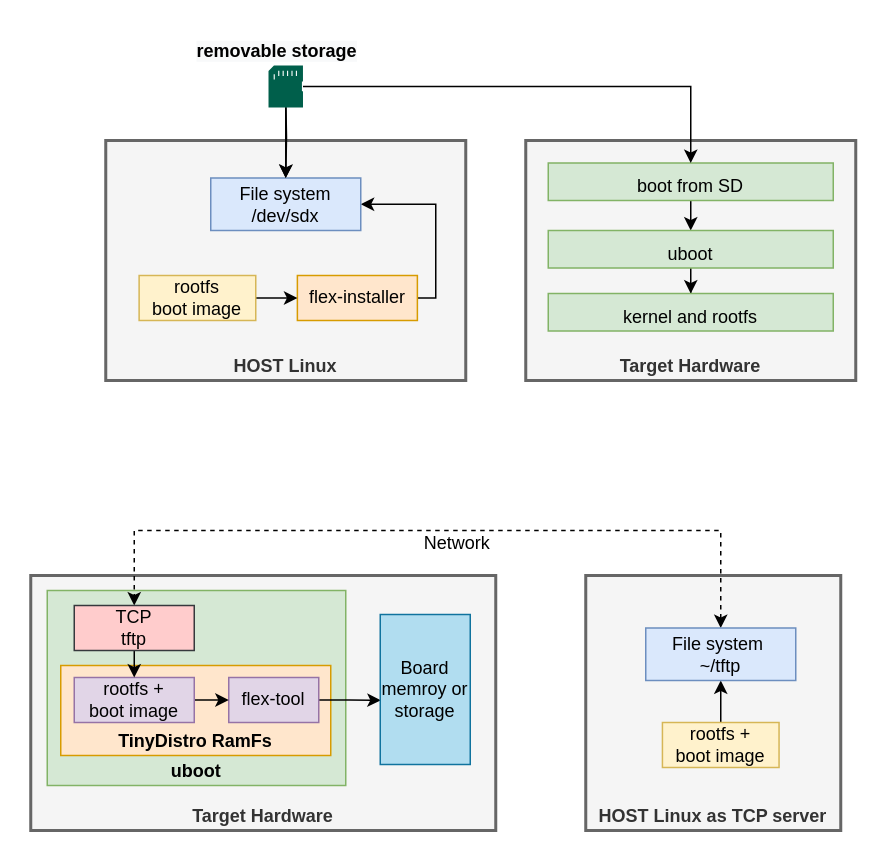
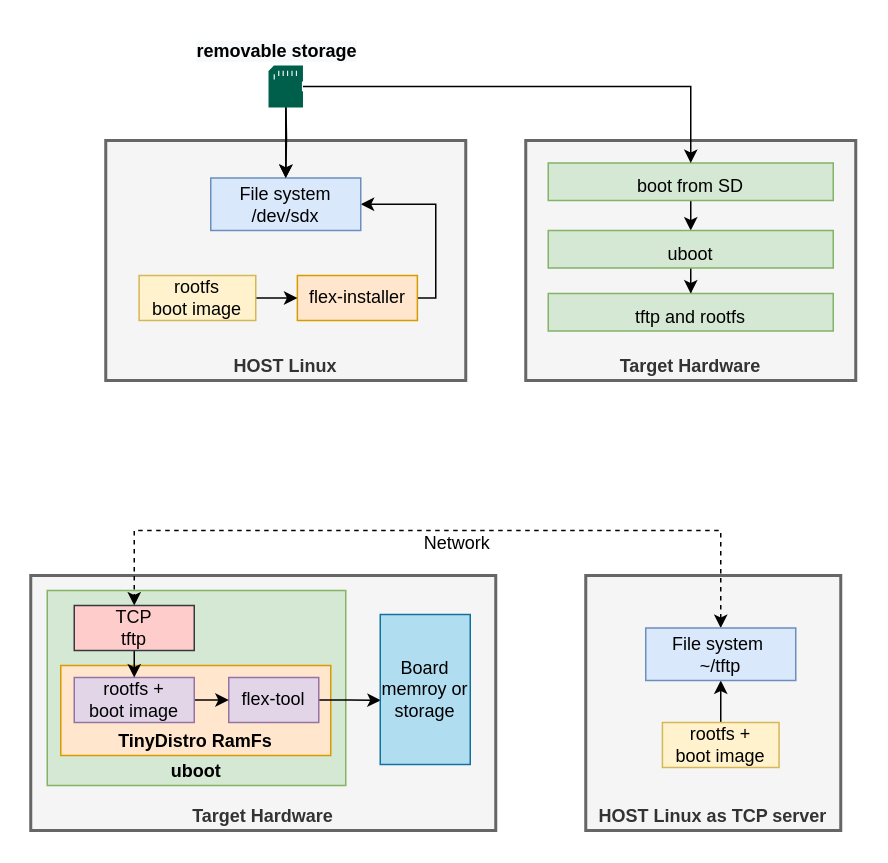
node "kernel and rootfs": label "kernel and rootfs" -> "tftp and rootfs"
